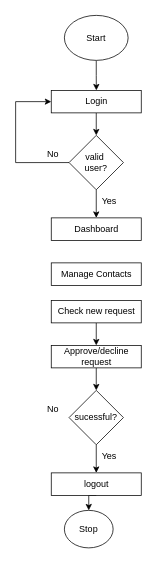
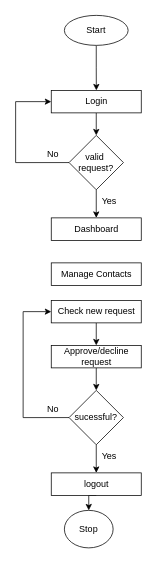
node "Start": size 64x45 -> 64x30
node "valid user?": label "valid user?" -> "valid request?"
edge "sucessful?" -> "Check new request": added
